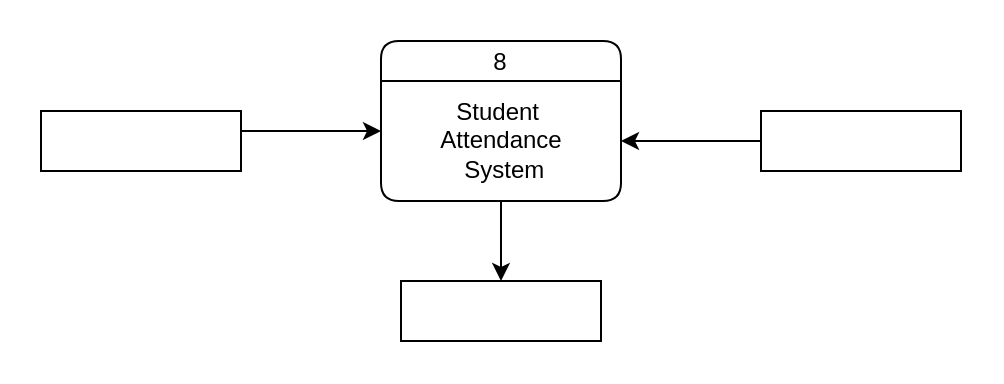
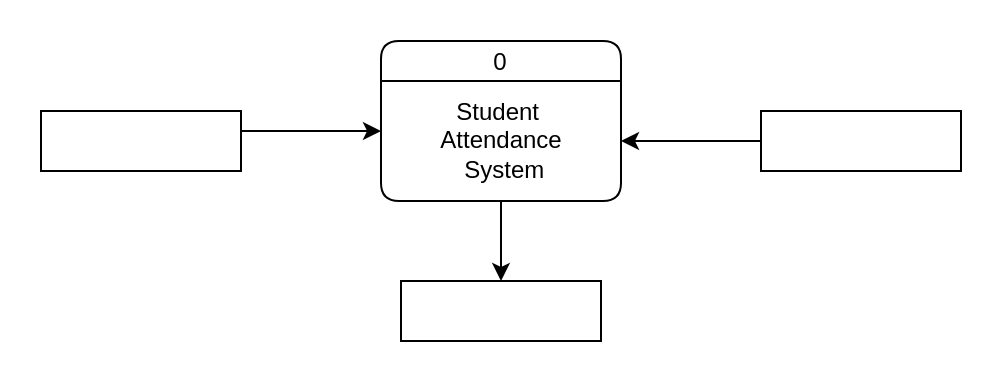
node "8": label "8" -> "0"
